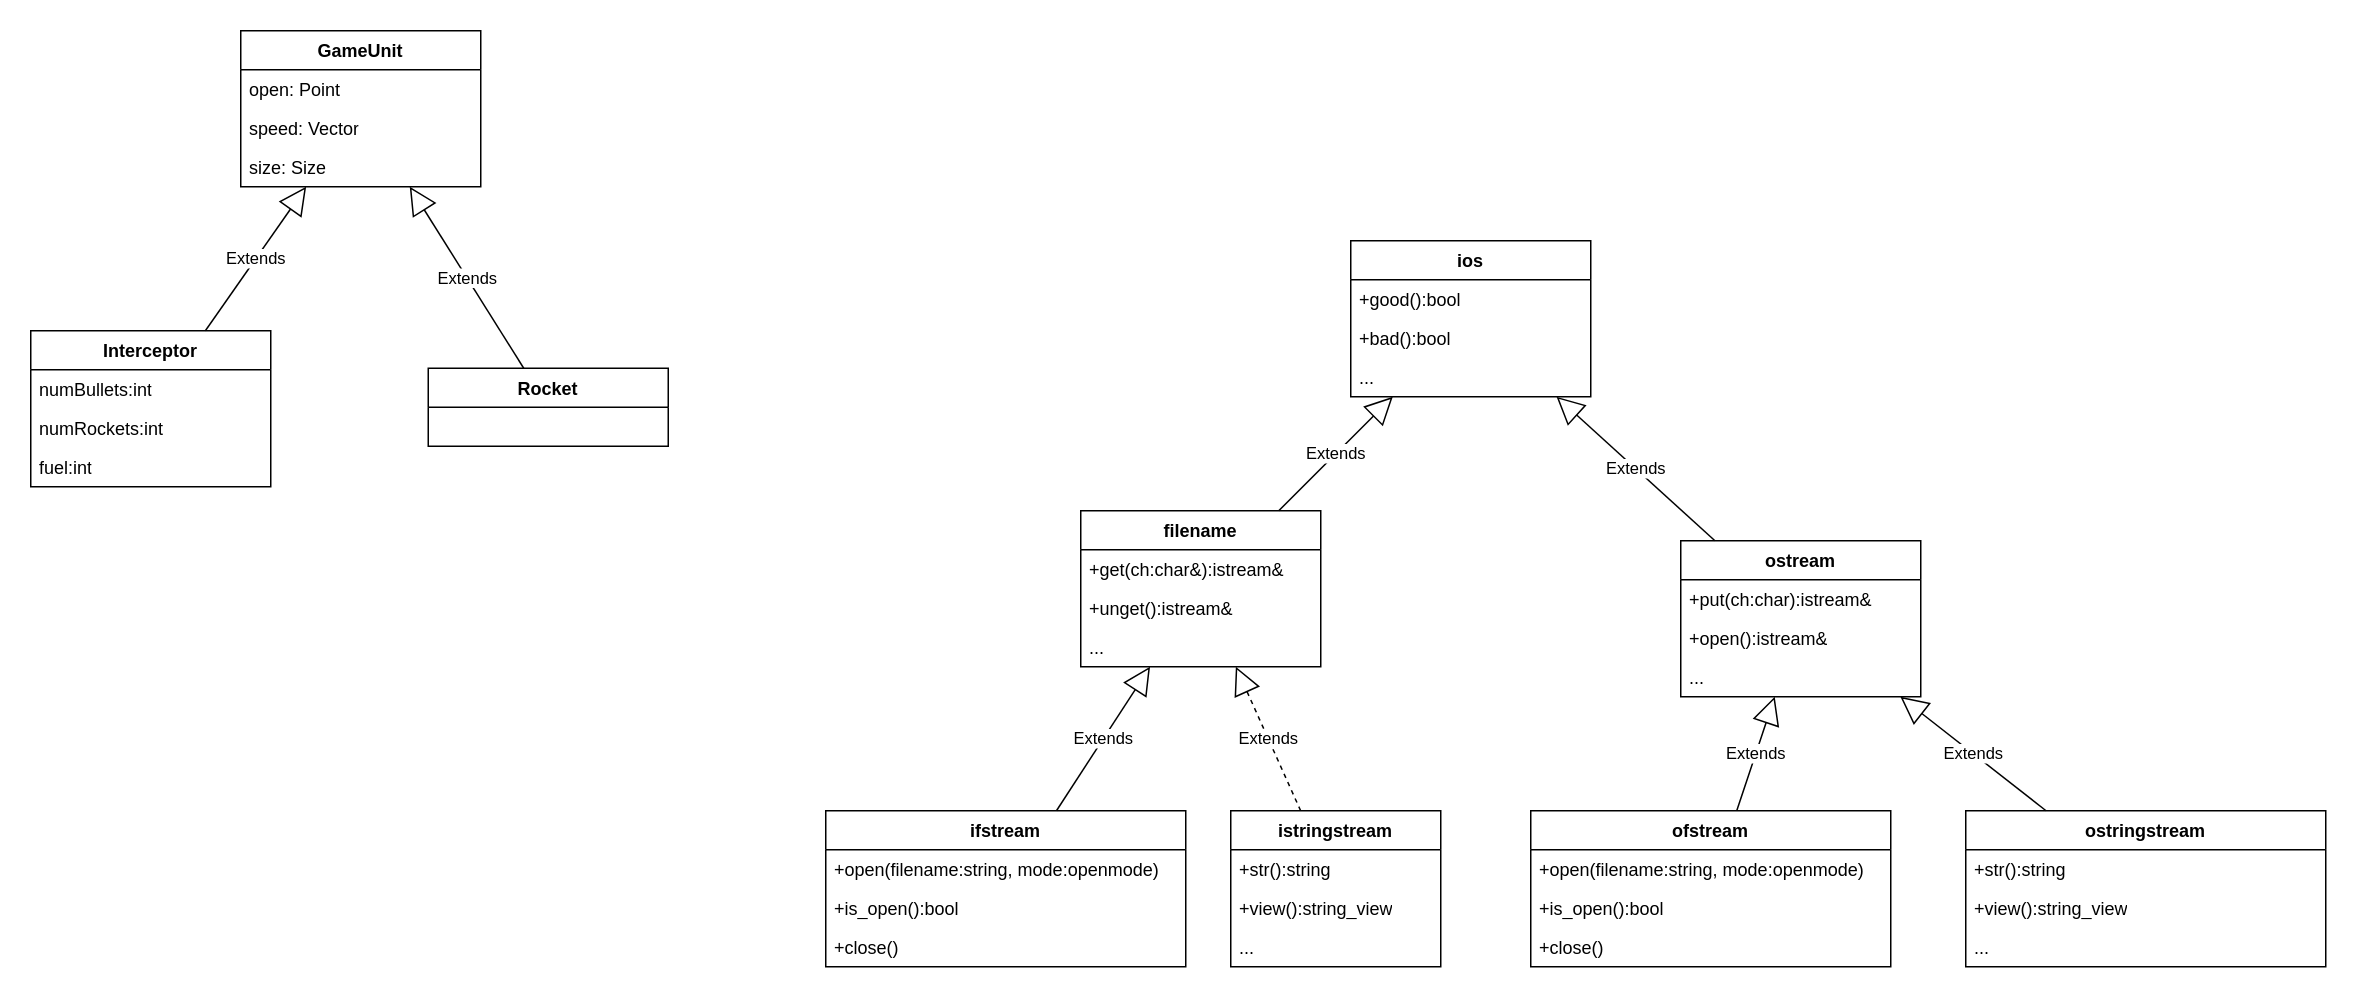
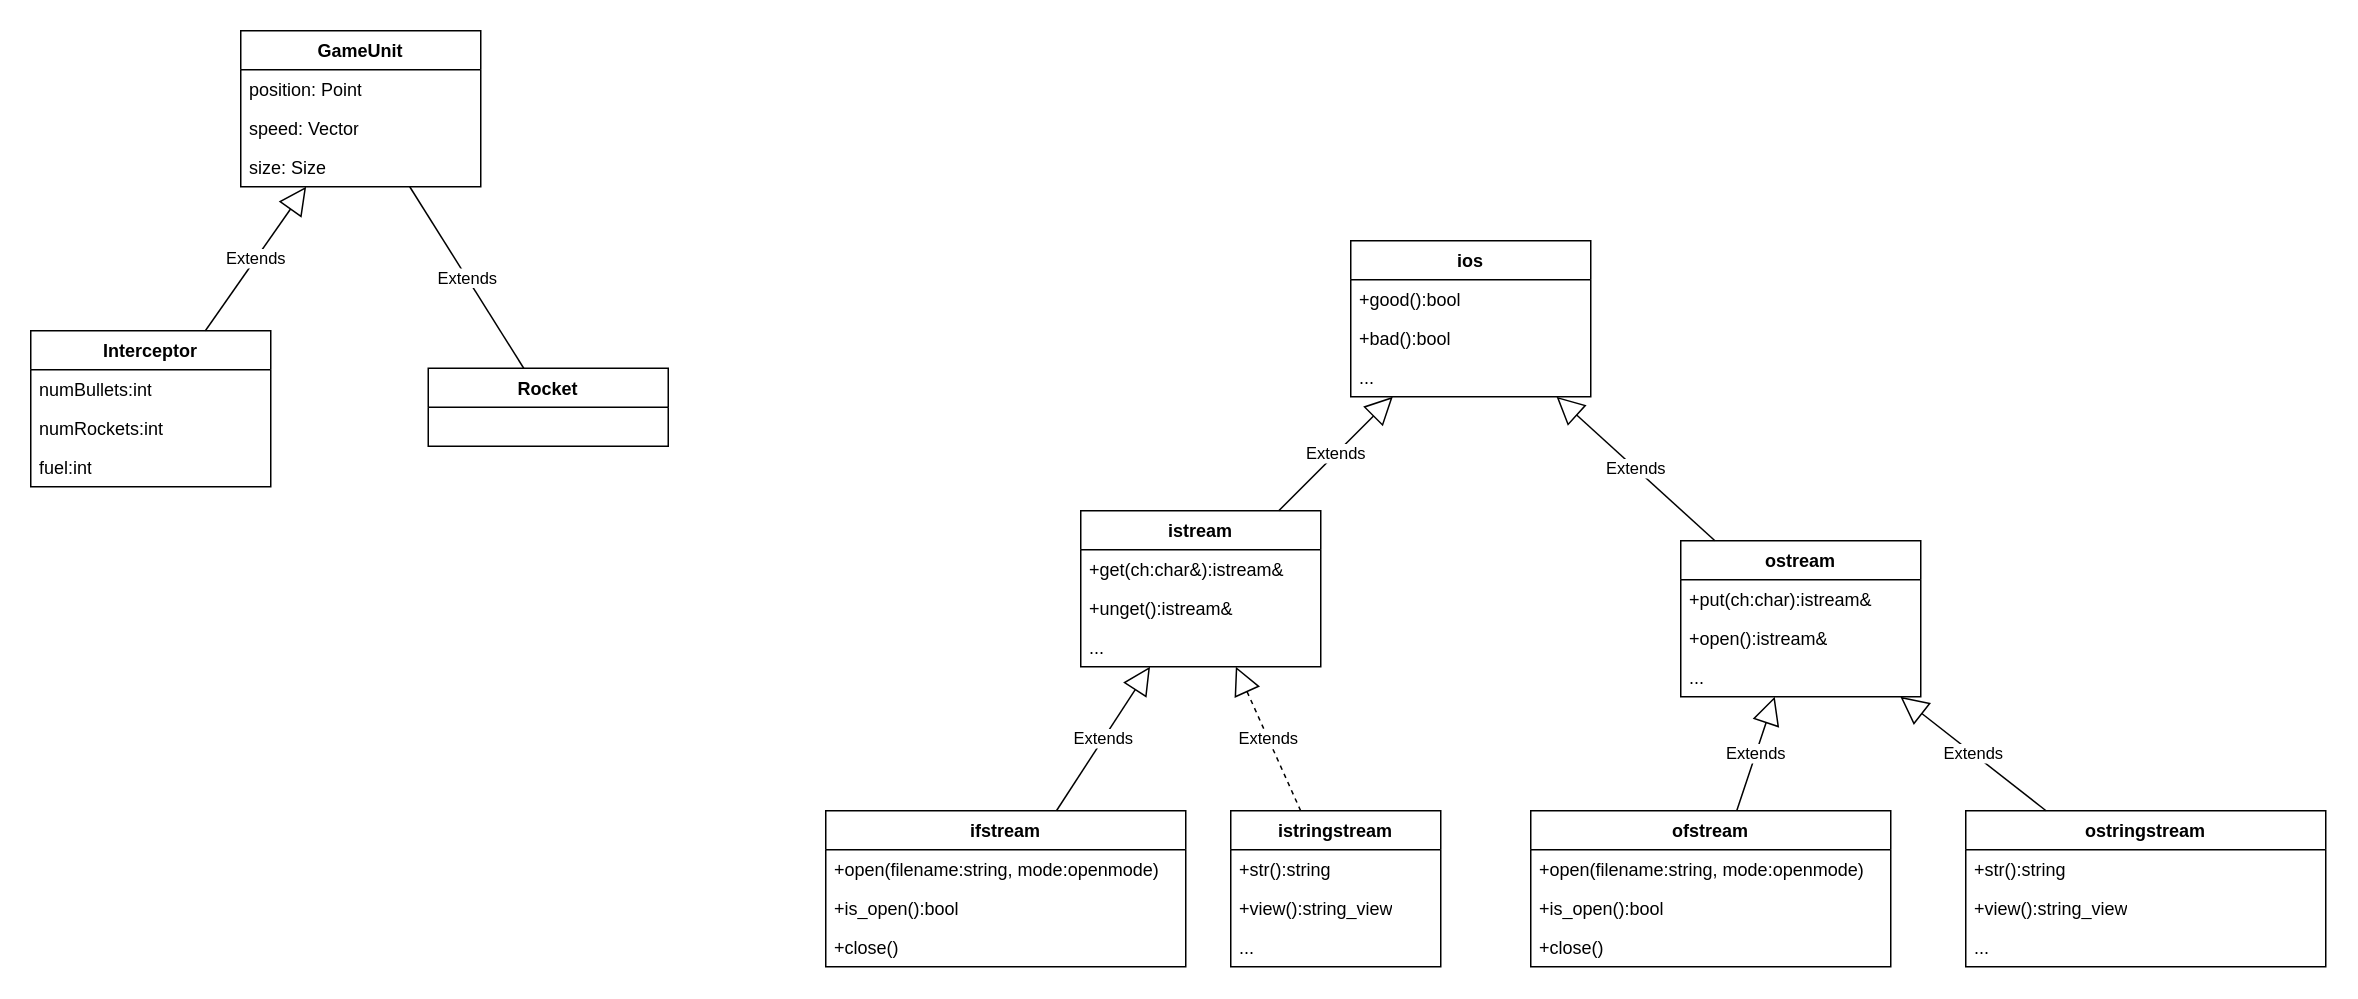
node "open: Point": label "open: Point" -> "position: Point"
edge "Rocket" -> "GameUnit": arrowhead block -> none
node "filename": label "filename" -> "istream"
